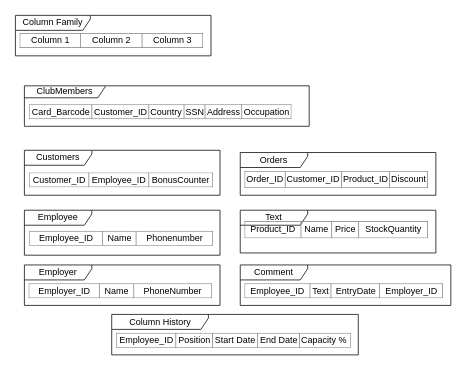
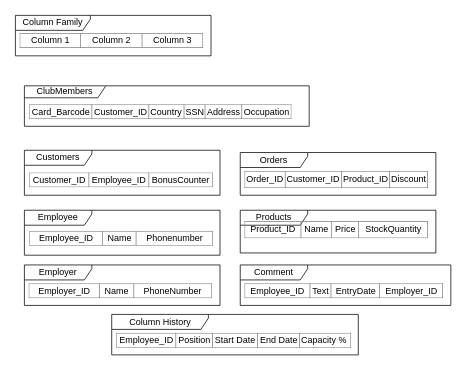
node "Text": label "Text" -> "Products"
